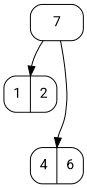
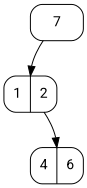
edge "7" -> "4": now "1" -> "4"
